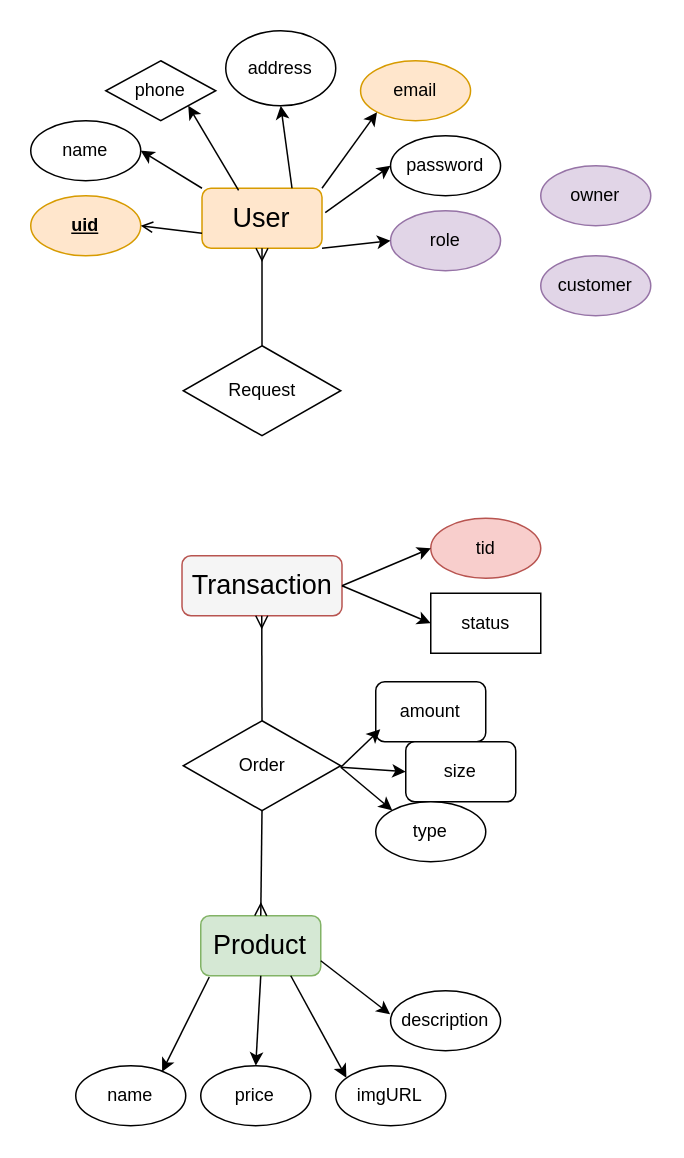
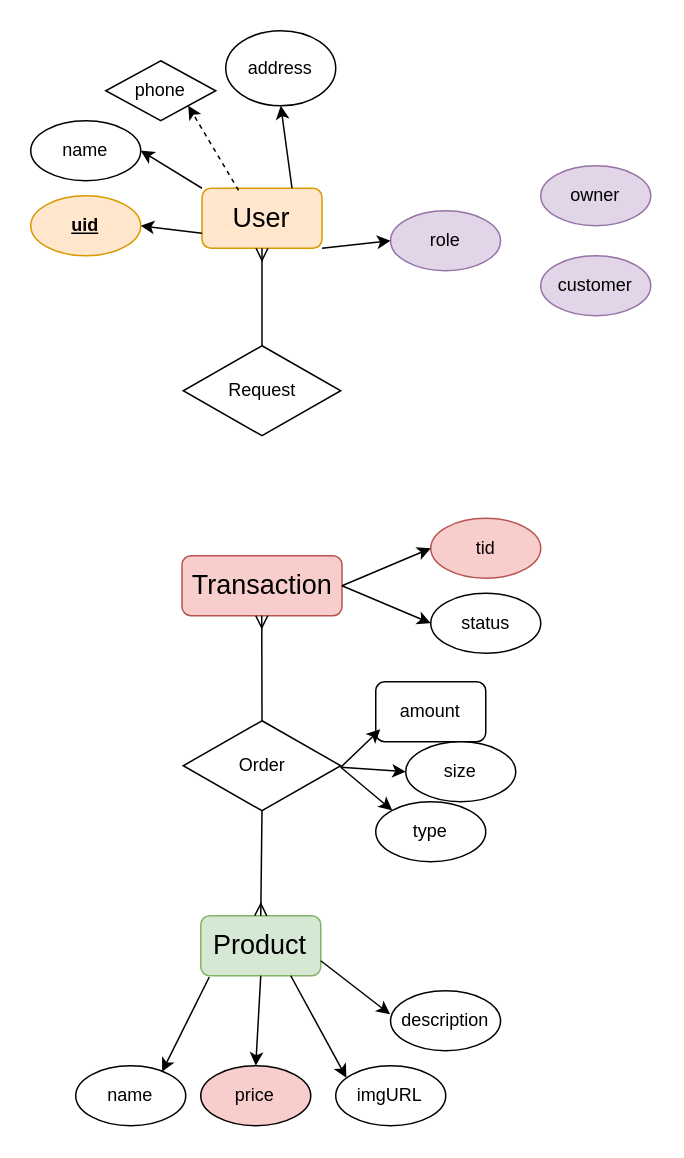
node "email": removed
edge "User" -> "phone": style solid -> dashed
edge "User" -> "email": removed
node "password": removed
edge "User" -> "password": removed
edge "User" -> "uid": arrowhead open -> classic
node "Transaction": fillcolor #f5f5f5 -> #f8cecc
node "status": shape rectangle -> ellipse
node "size": shape rounded rectangle -> ellipse
node "price": fillcolor #ffffff -> #f8cecc
